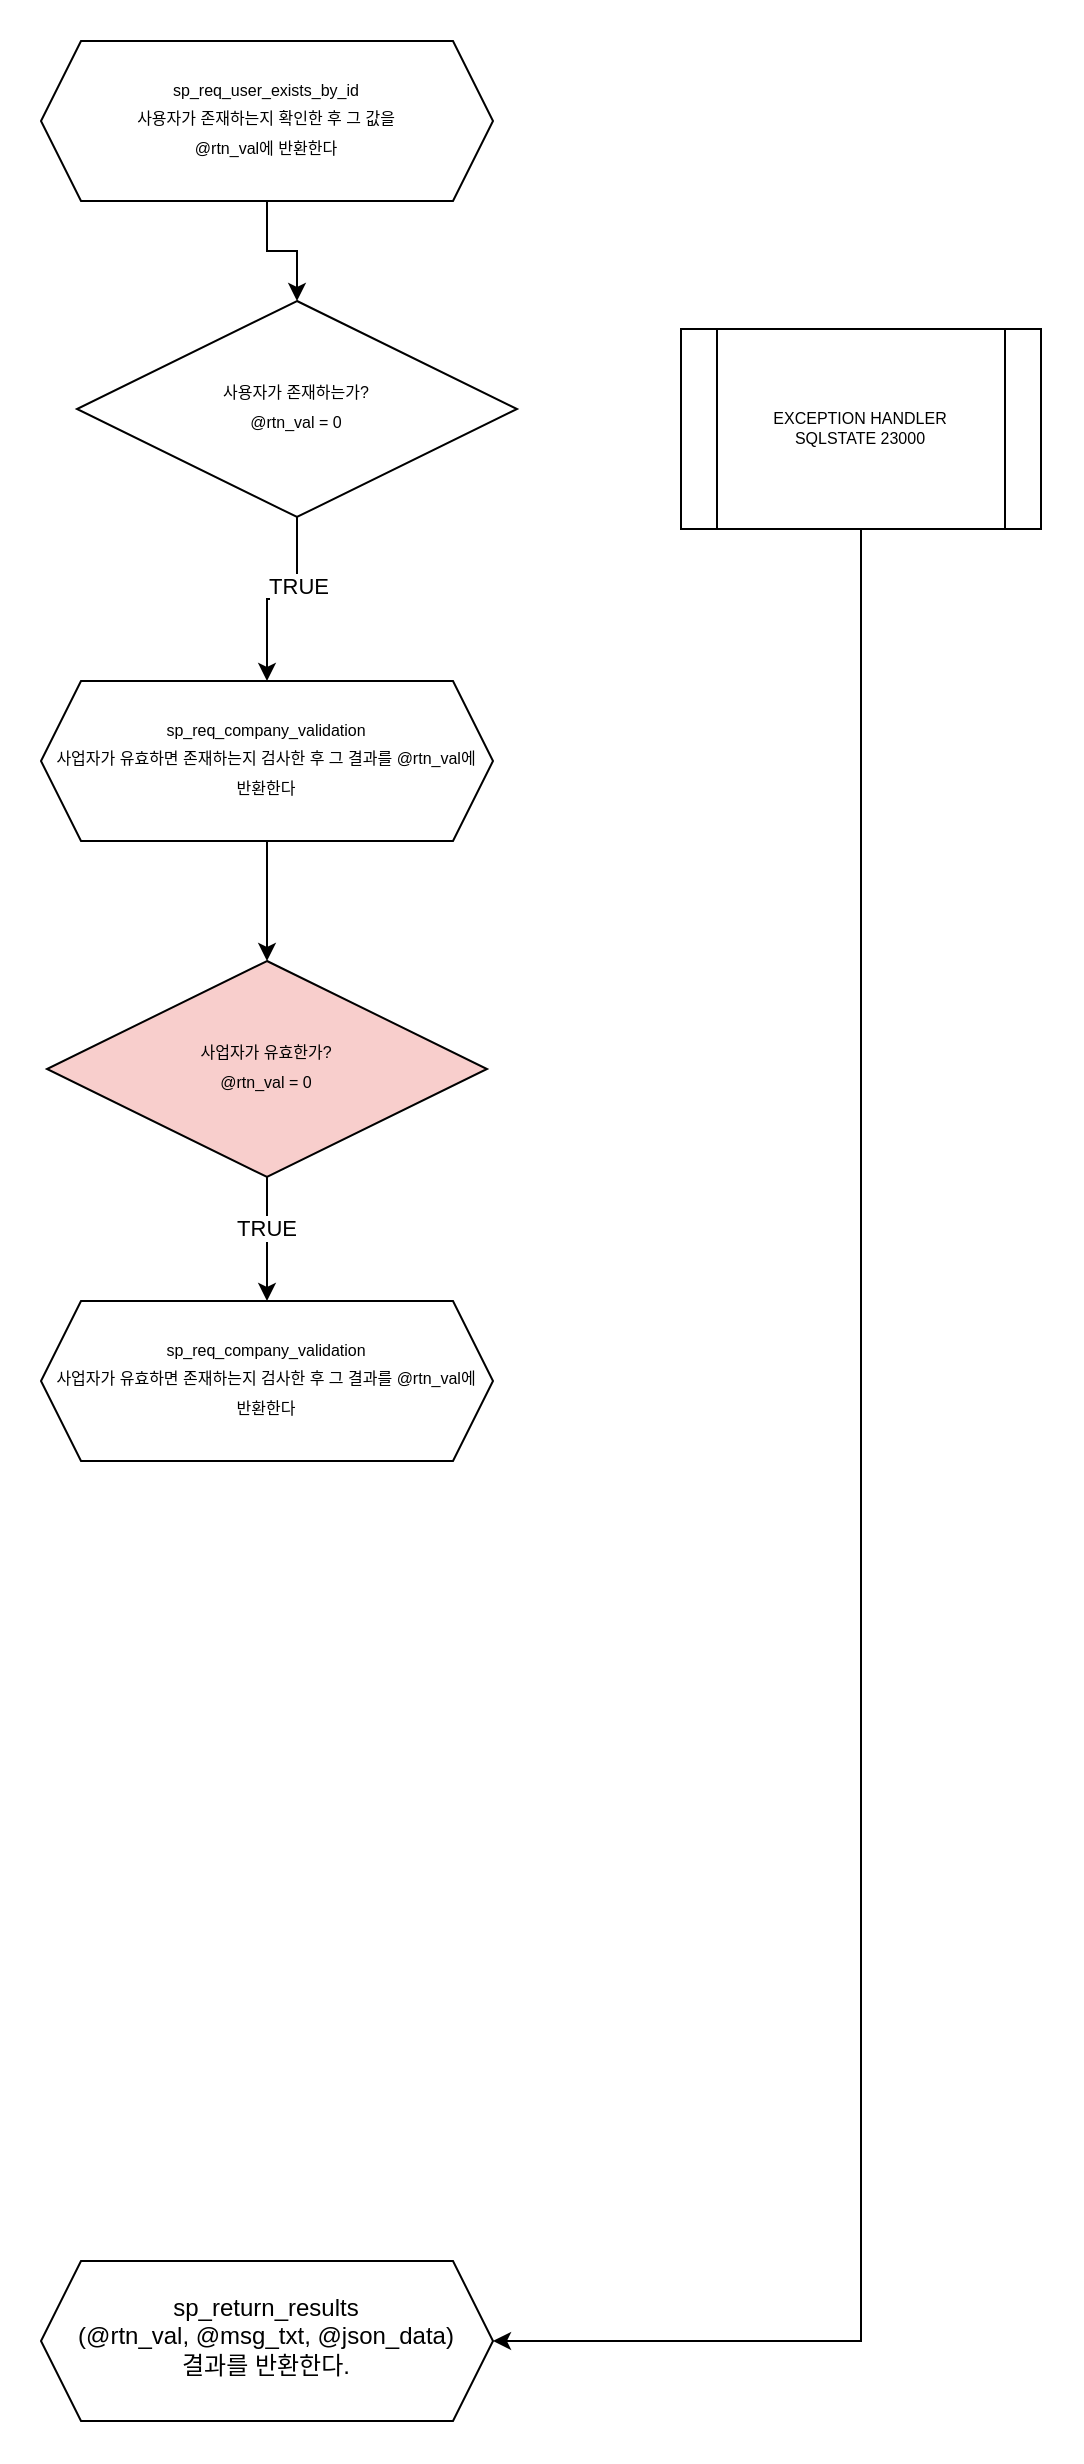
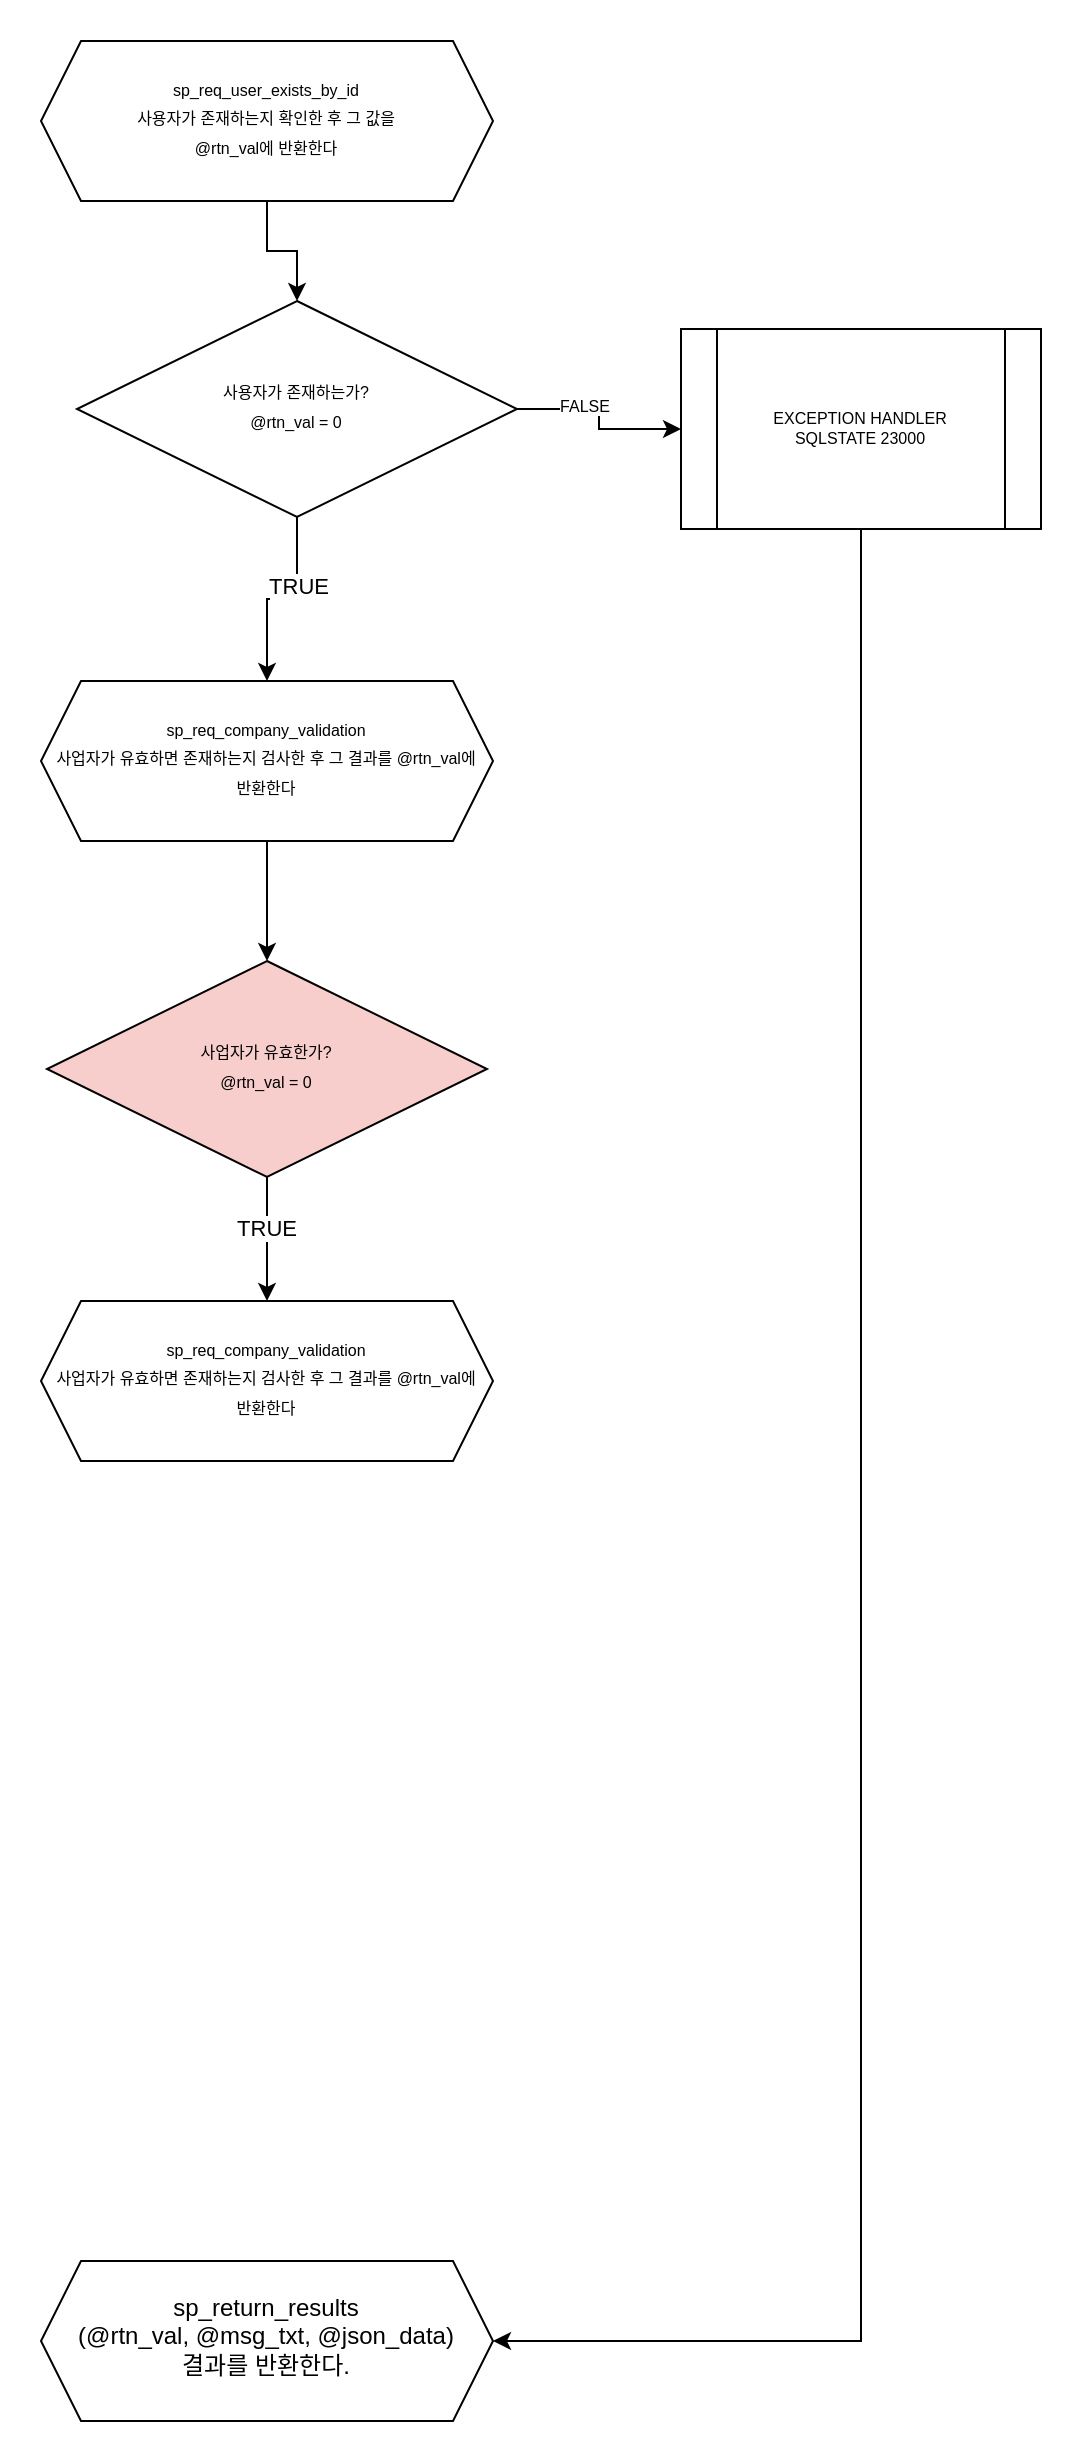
edge "사용자가 존재하는가? @rtn_val = 0" -> "EXCEPTION HANDLER SQLSTATE 23000": added, label "FALSE"
